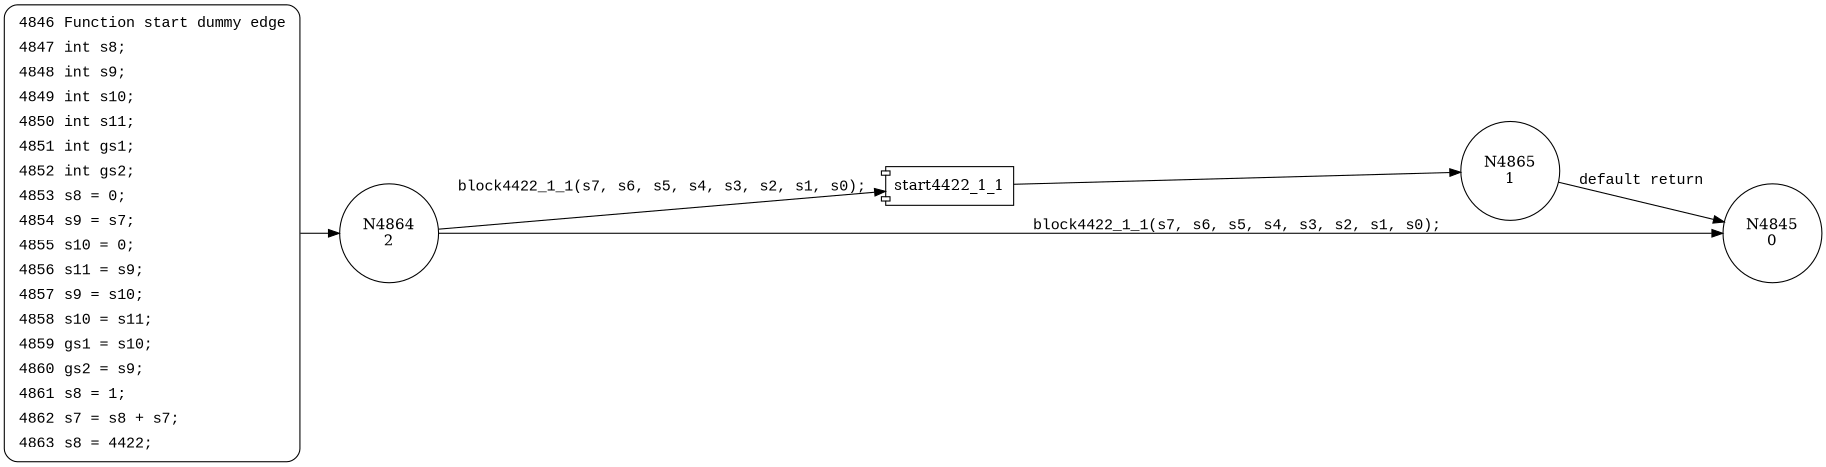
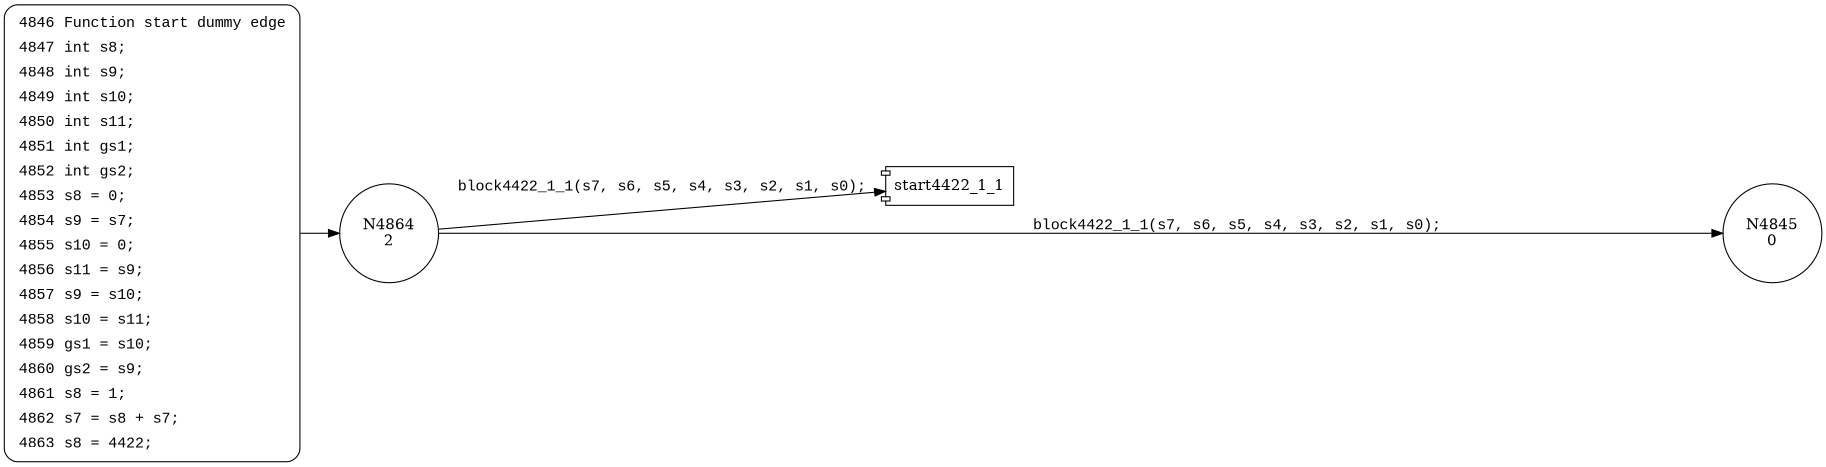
node "N4865 1": removed
